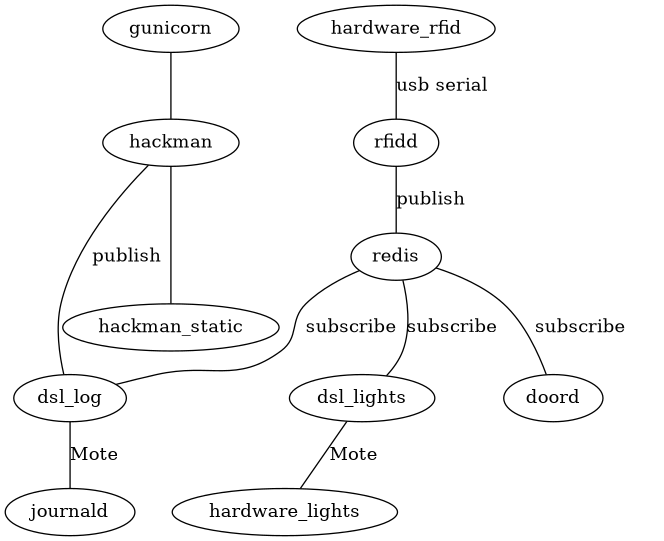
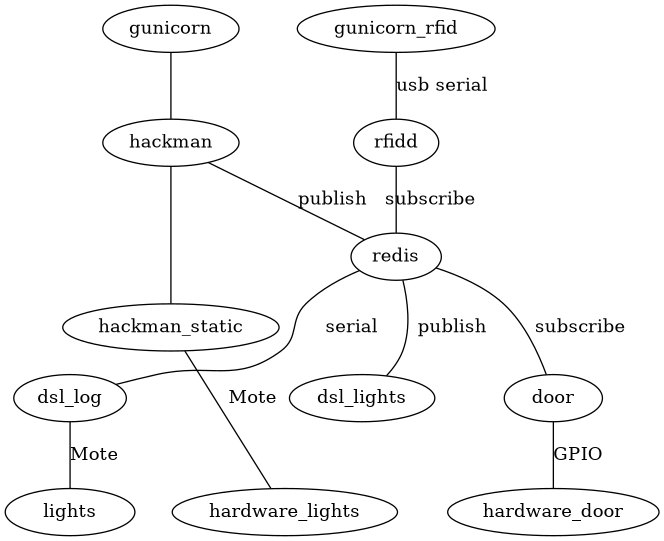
node "hardware_rfid": label "hardware_rfid" -> "gunicorn_rfid"
edge "rfidd" -- "redis": label "publish" -> "subscribe"
edge "hackman" -- "dsl_log": now "hackman" -- "redis"
edge "redis" -- "dsl_log": label "subscribe" -> "serial"
edge "redis" -- "dsl_lights": label "subscribe" -> "publish"
node "doord": label "doord" -> "door"
edge "dsl_lights" -- "hardware_lights": now "hackman_static" -- "hardware_lights"
node "journald": label "journald" -> "lights"
node "hardware_door": added
